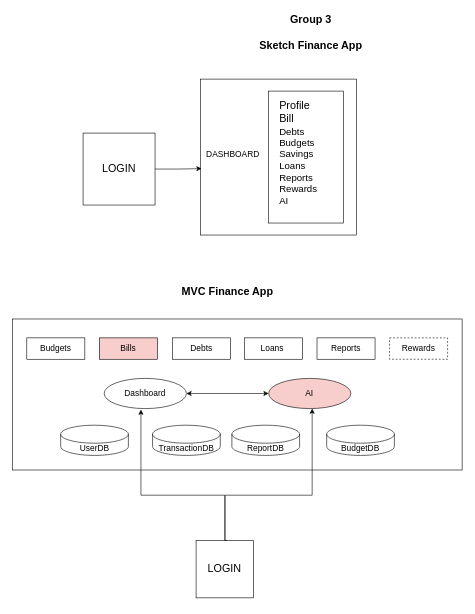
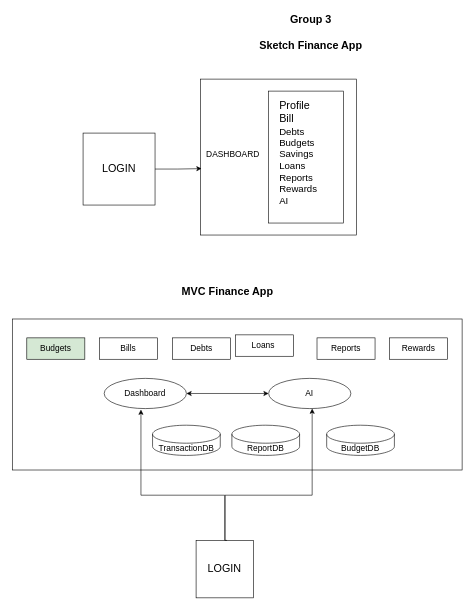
node "Budgets": fillcolor #ffffff -> #d5e8d4
node "Bills": fillcolor #f8cecc -> #ffffff
node "Loans": moved (274, 348) -> (265, 345)
node "Rewards": style dashed -> solid
node "AI": fillcolor #f8cecc -> #ffffff
node "UserDB": removed
